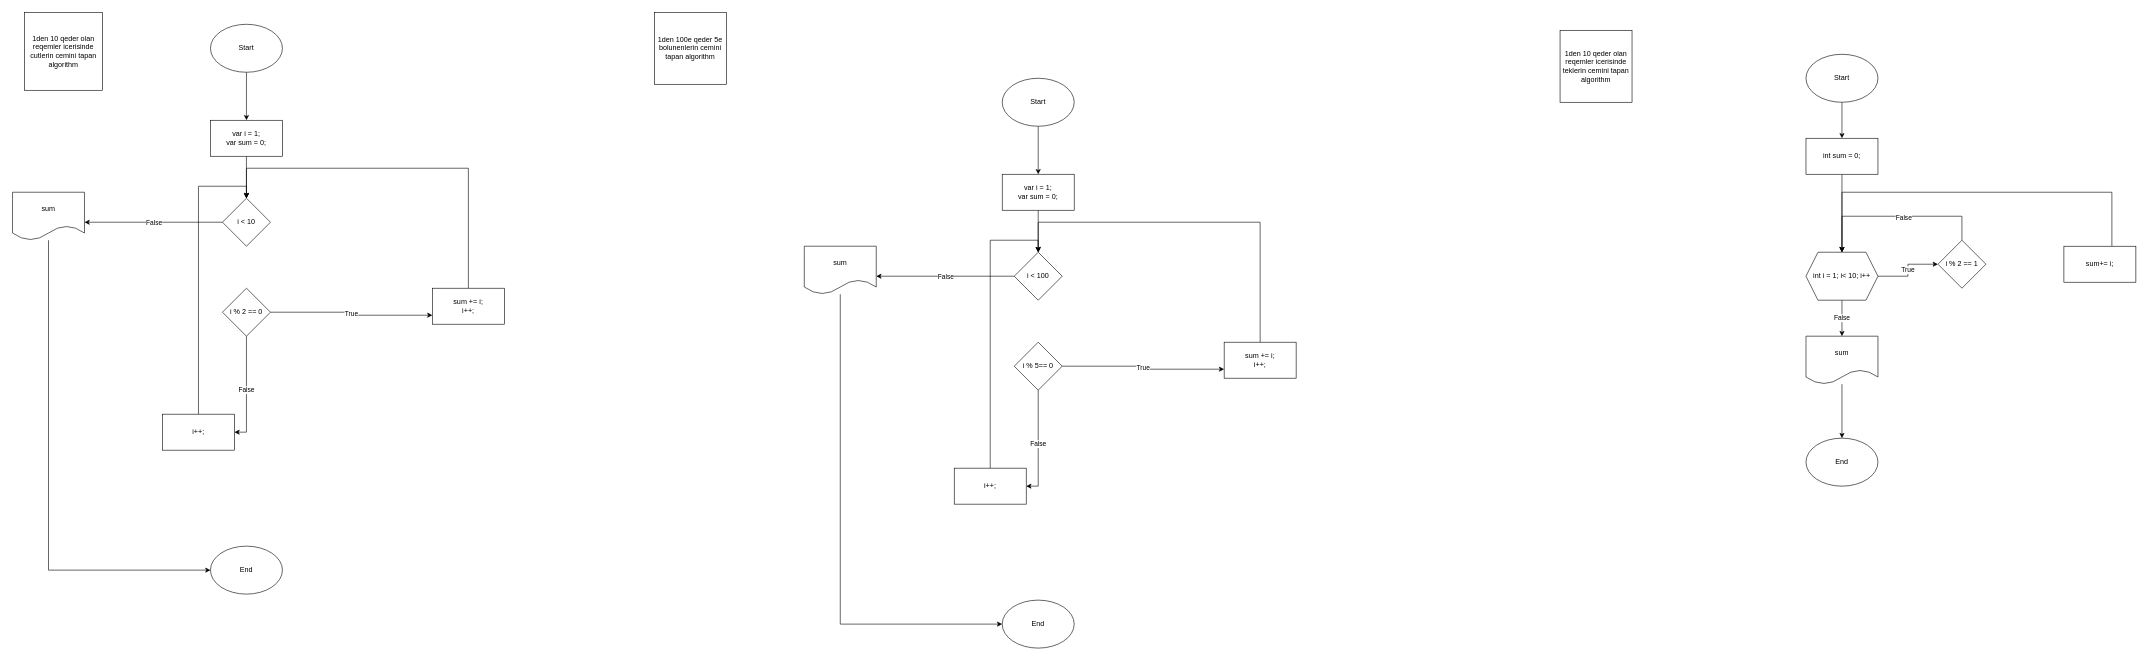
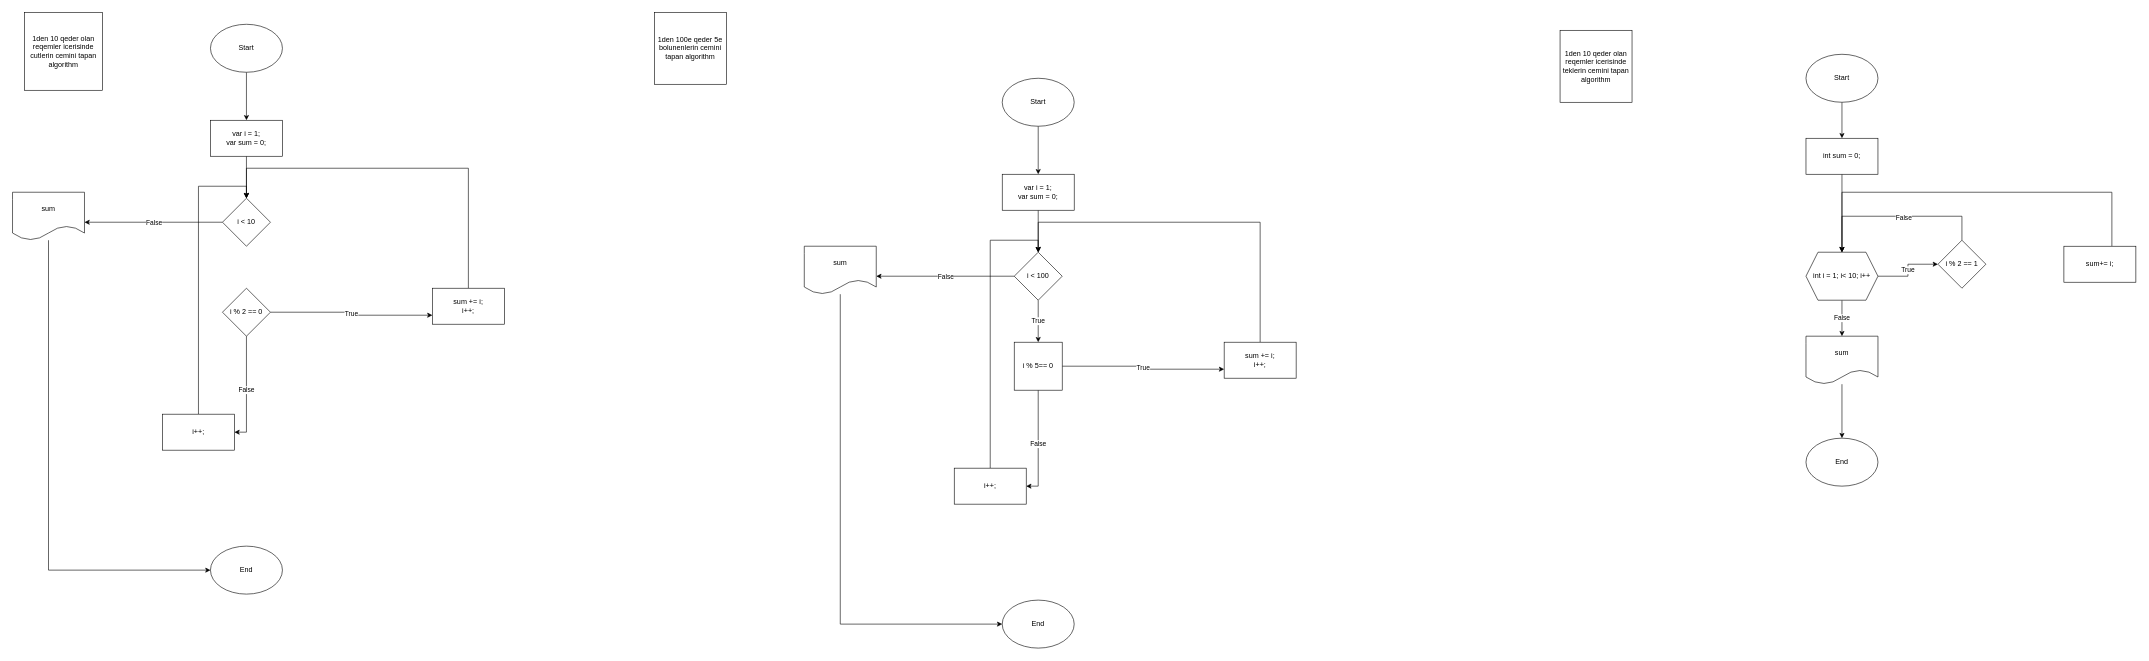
edge "i < 100" -> "i % 5== 0": added, label "True"
node "i % 5== 0": shape diamond -> rectangle
